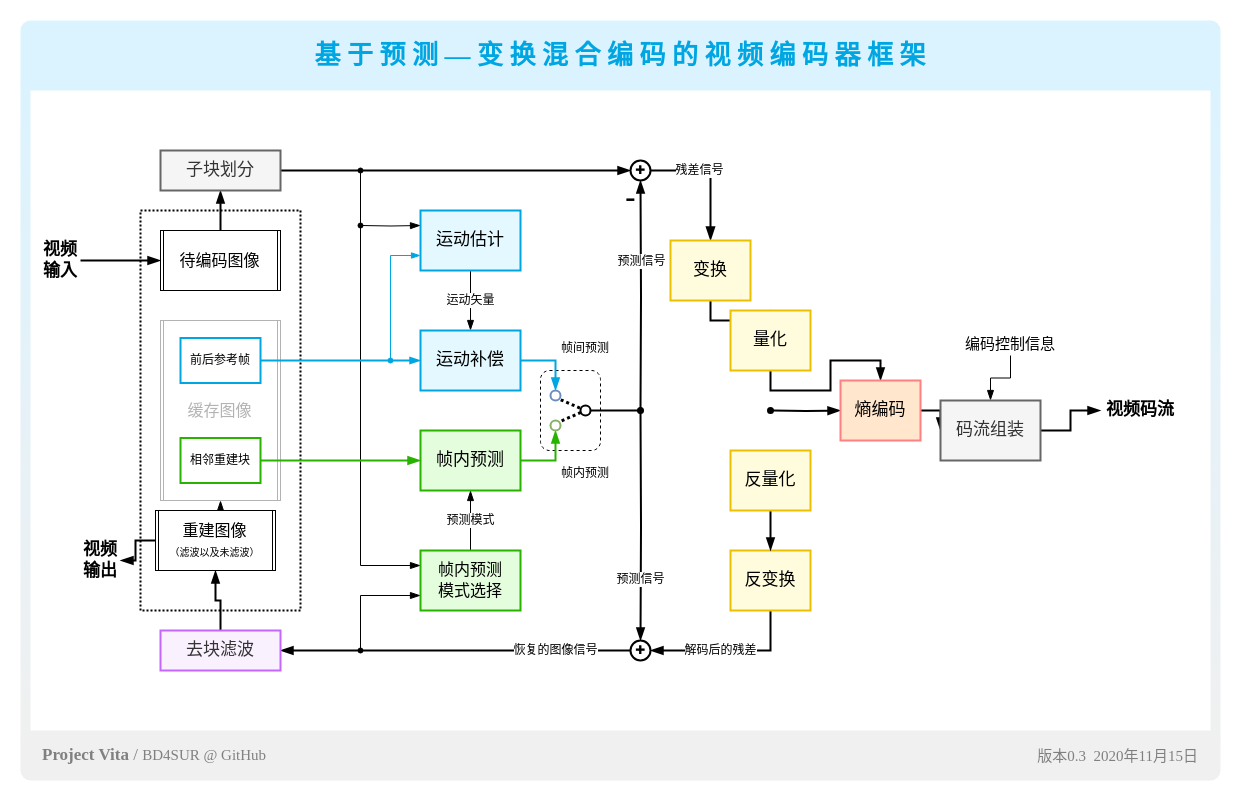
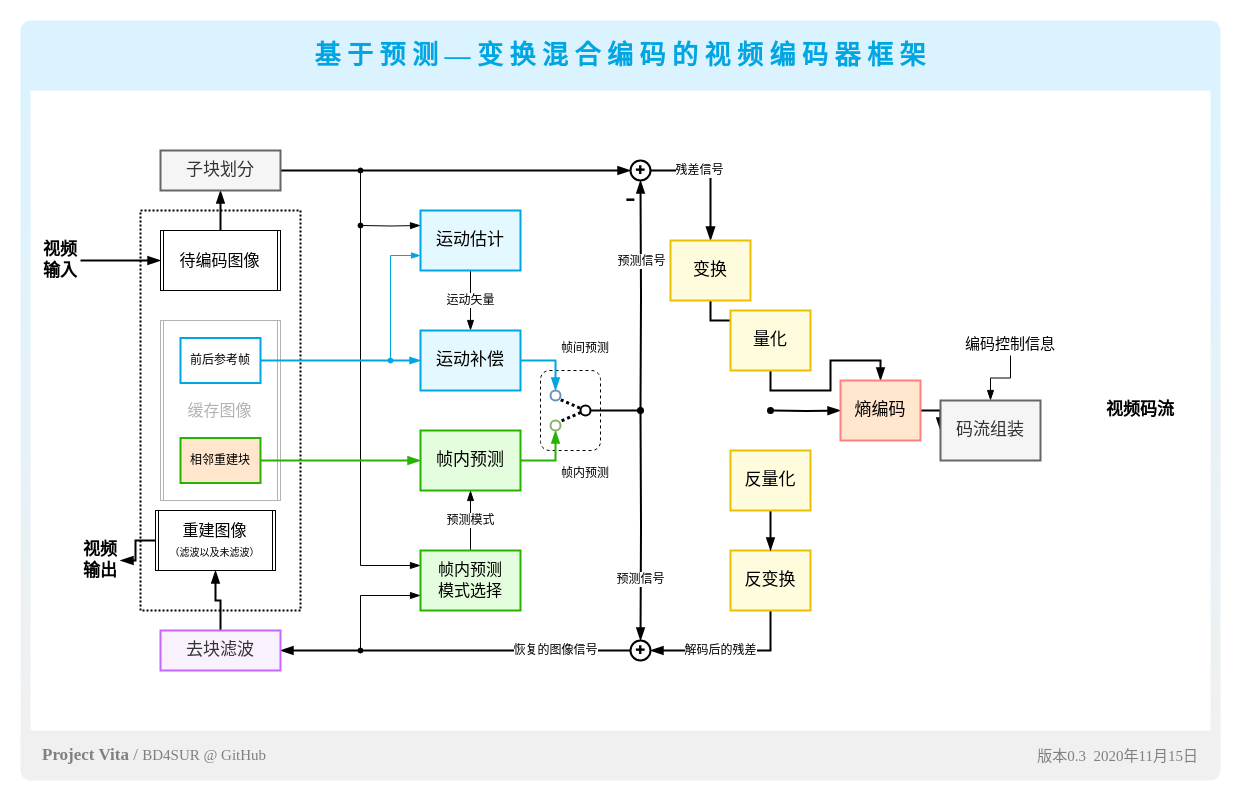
edge "码流组装" -> "视频码流": removed
node "相邻重建块": fillcolor #ffffff -> #ffe6cc
edge "重建图像 （滤波以及未滤波）" -> "缓存图像": removed
